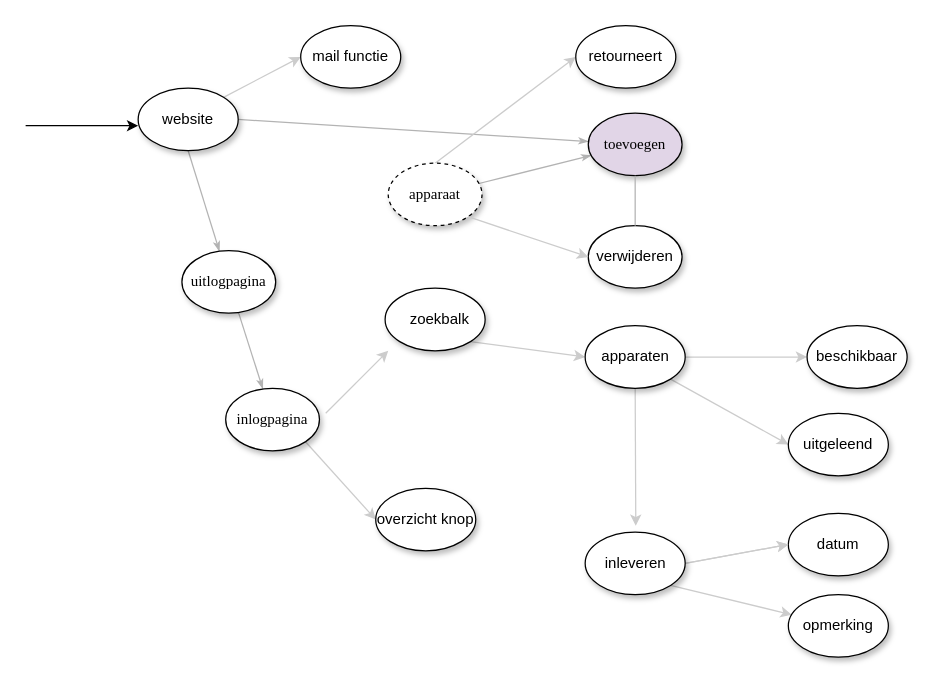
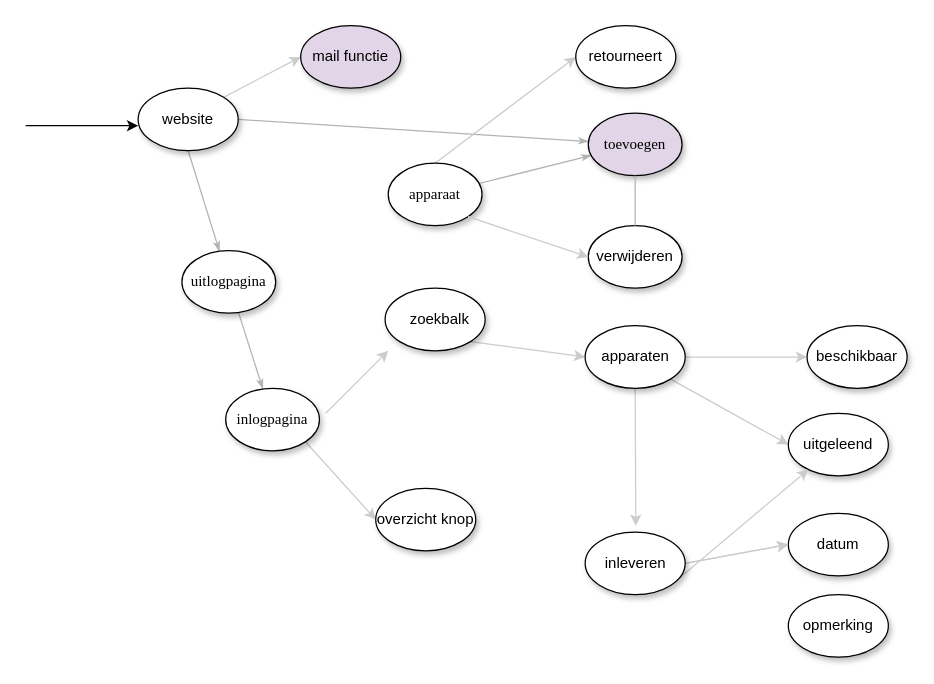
node "mail functie": fillcolor #ffffff -> #e1d5e7
node "apparaat": style dashed -> solid
edge "inleveren" -> "opmerking": now "inleveren" -> "uitgeleend"
